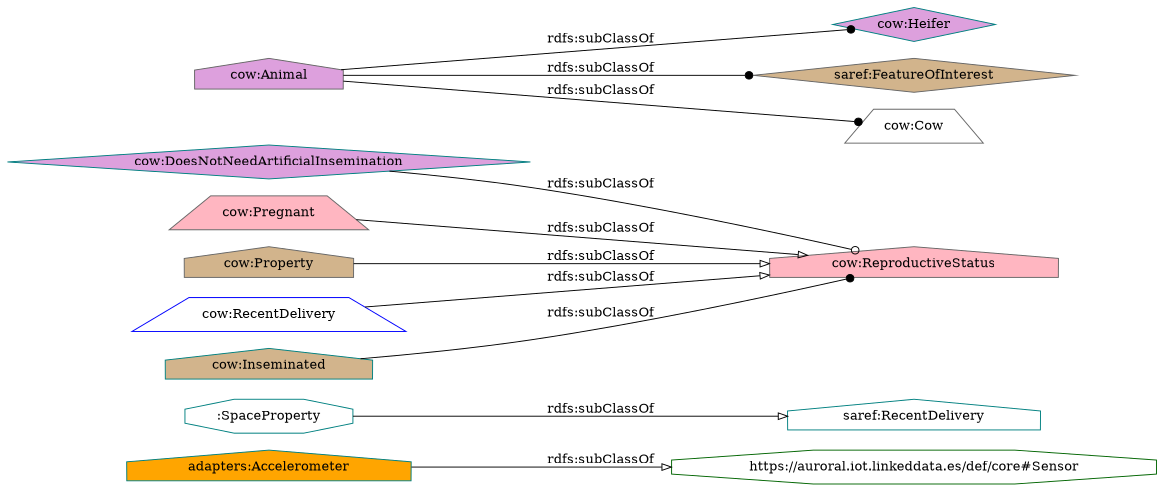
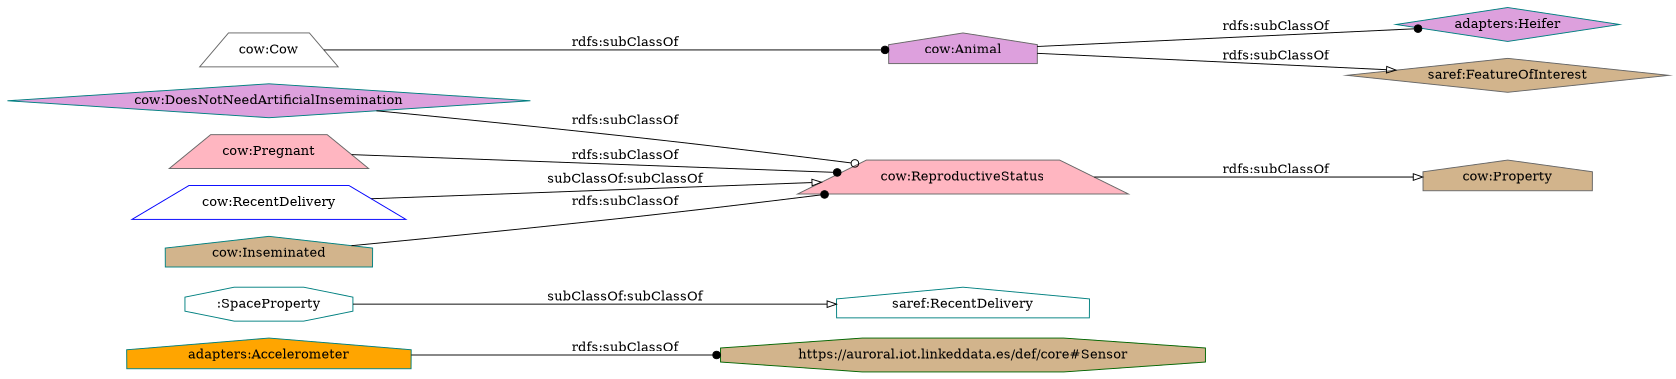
node "cow:Heifer": label "cow:Heifer" -> "adapters:Heifer"
edge "cow:Animal" -> "saref:FeatureOfInterest": arrowhead dot -> onormal
edge "cow:Animal" -> "cow:Cow": reversed
edge "cow:Pregnant" -> "cow:ReproductiveStatus": arrowhead onormal -> dot
edge "cow:Property" -> "cow:ReproductiveStatus": reversed
node "cow:ReproductiveStatus": shape house -> trapezium
edge "cow:RecentDelivery" -> "cow:ReproductiveStatus": label "rdfs:subClassOf" -> "subClassOf:subClassOf"
edge ":SpaceProperty" -> "saref:RecentDelivery": label "rdfs:subClassOf" -> "subClassOf:subClassOf"
edge "adapters:Accelerometer" -> "https://auroral.iot.linkeddata.es/def/core#Sensor": arrowhead onormal -> dot
node "https://auroral.iot.linkeddata.es/def/core#Sensor": fillcolor white -> tan
